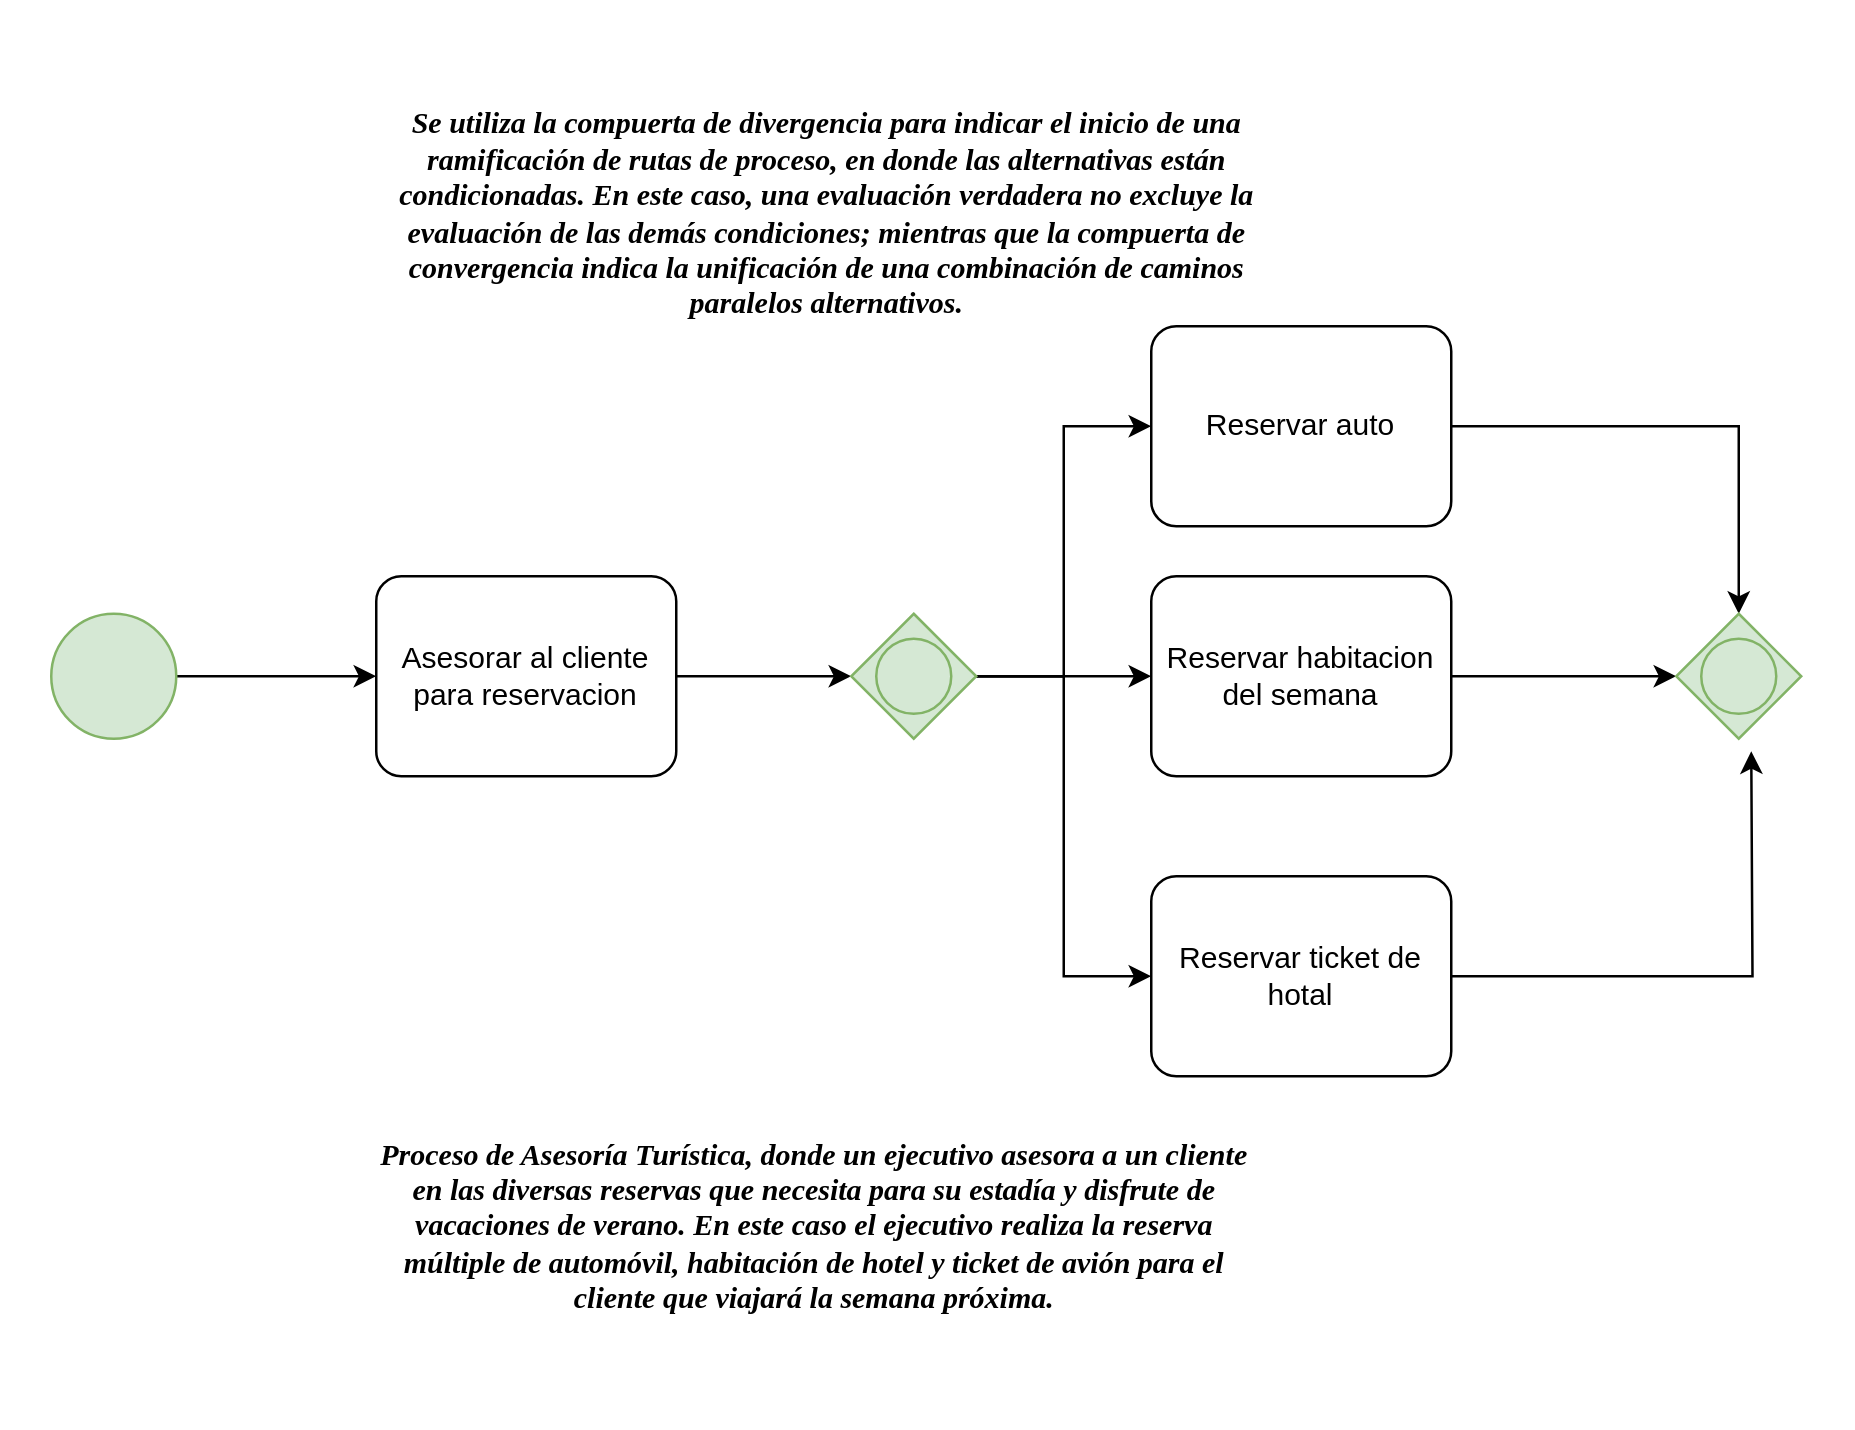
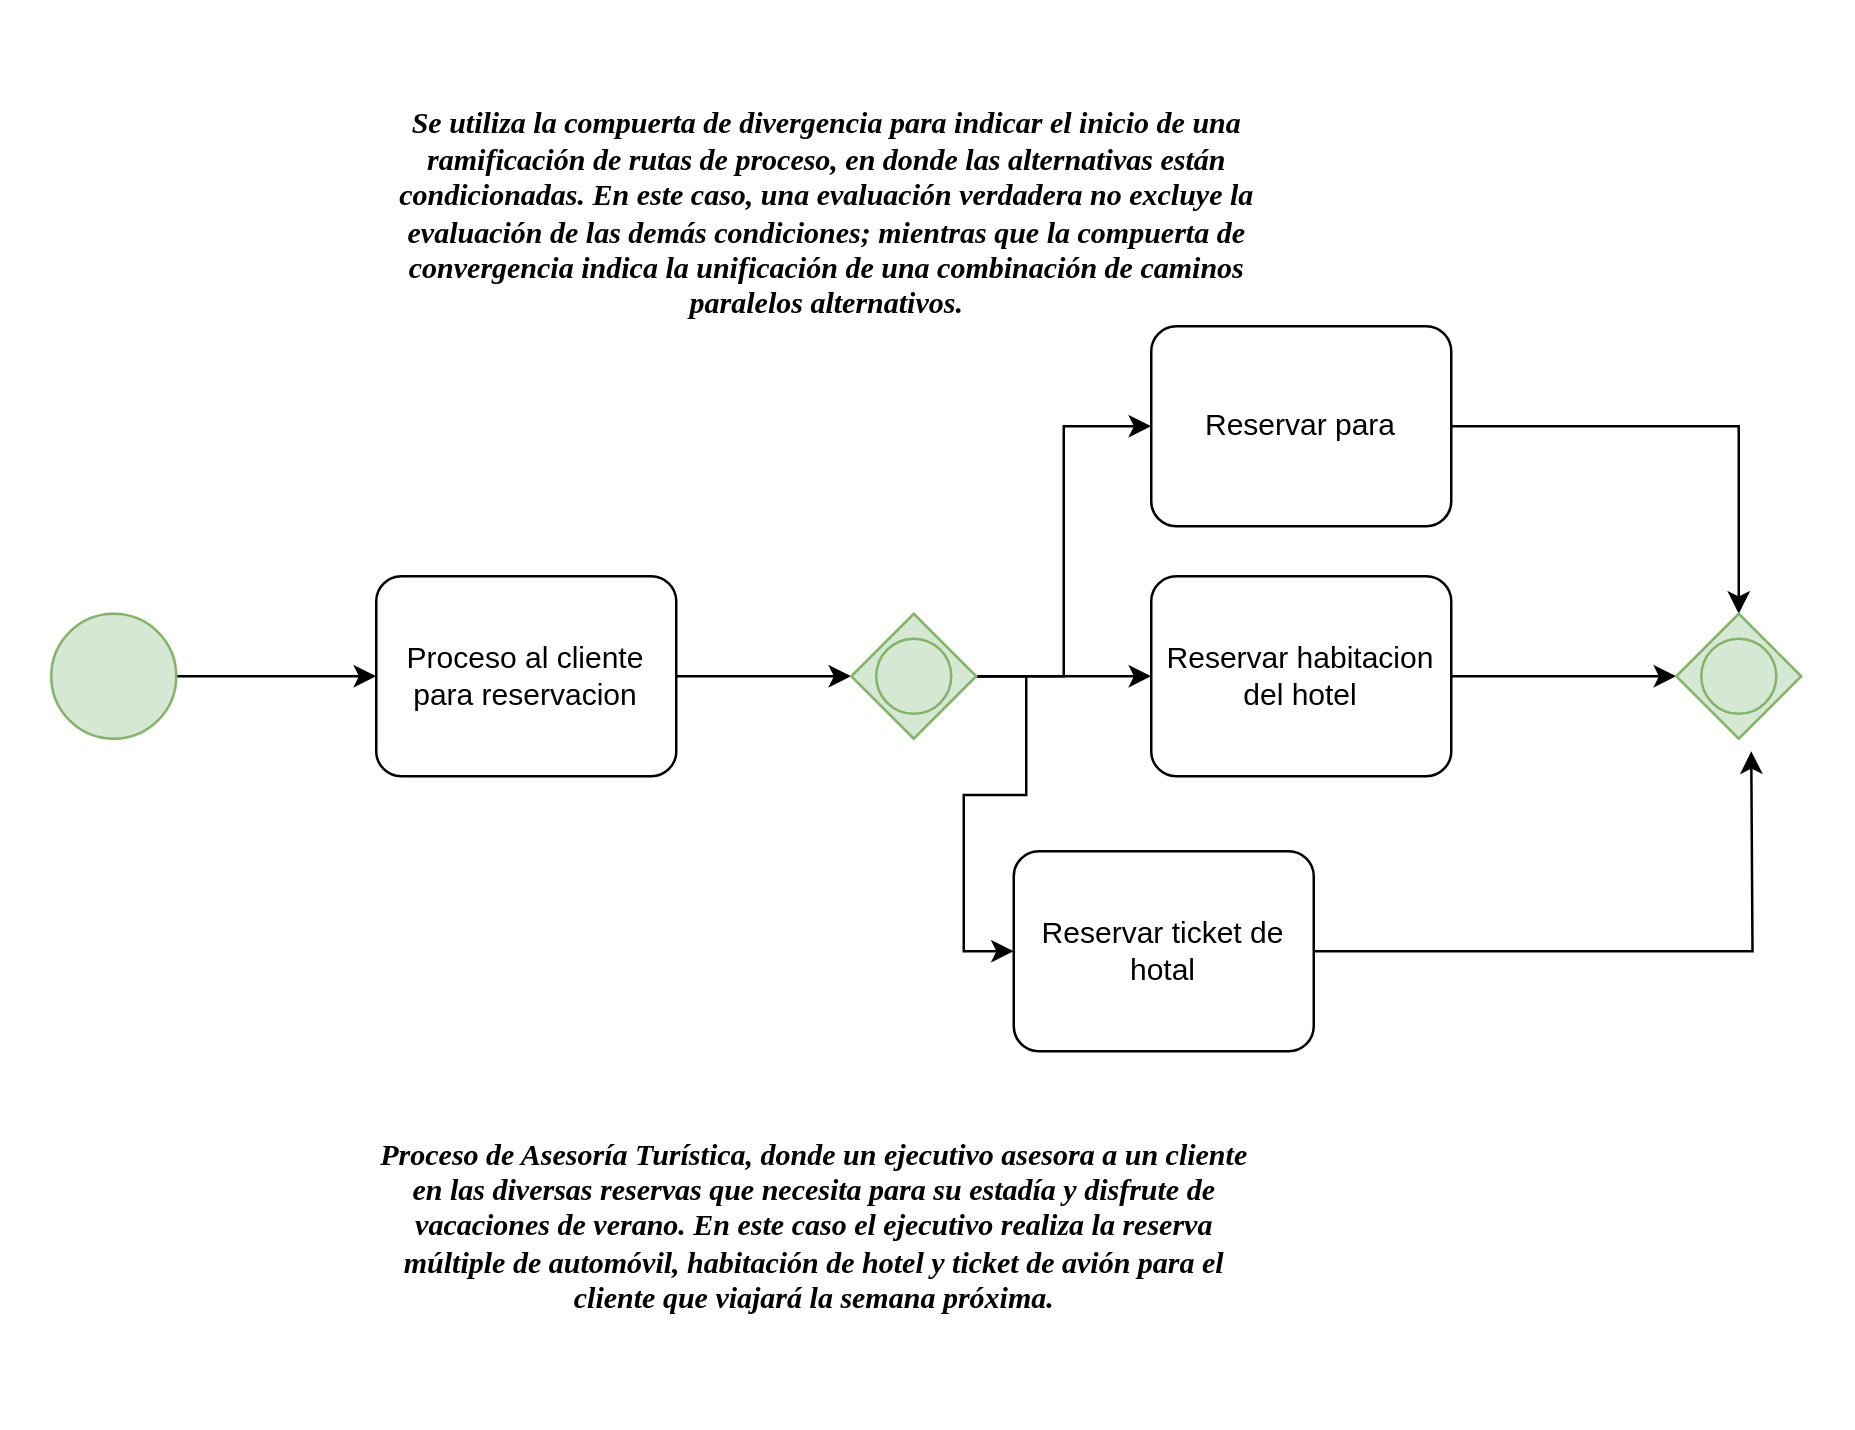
node "Reservar auto": label "Reservar auto" -> "Reservar para"
node "Asesorar al cliente para reservacion": label "Asesorar al cliente para reservacion" -> "Proceso al cliente para reservacion"
node "Reservar habitacion del semana": label "Reservar habitacion del semana" -> "Reservar habitacion del hotel"
node "Reservar ticket de hotal": moved (1301, 976) -> (1164, 951)
